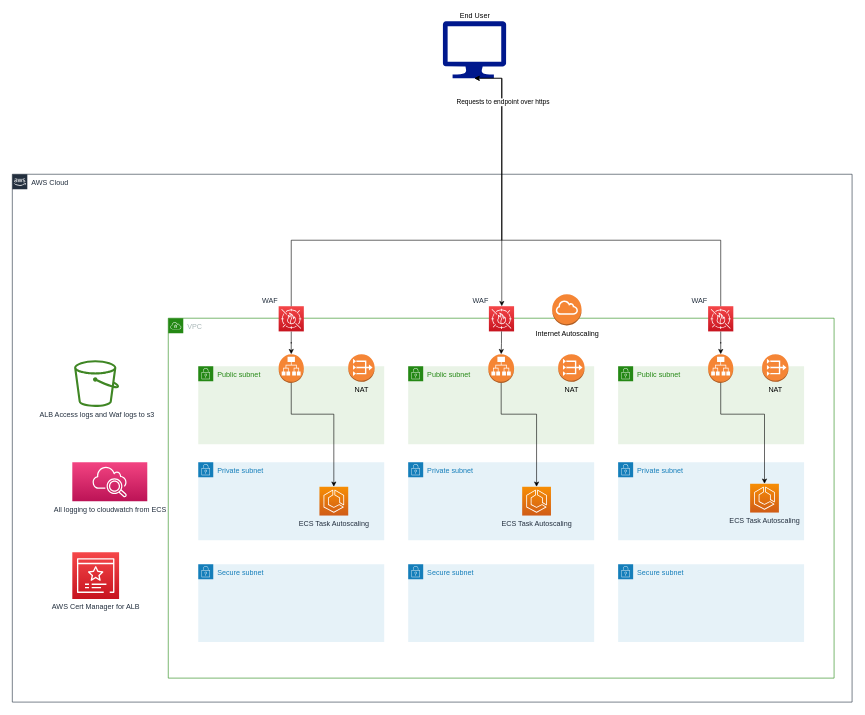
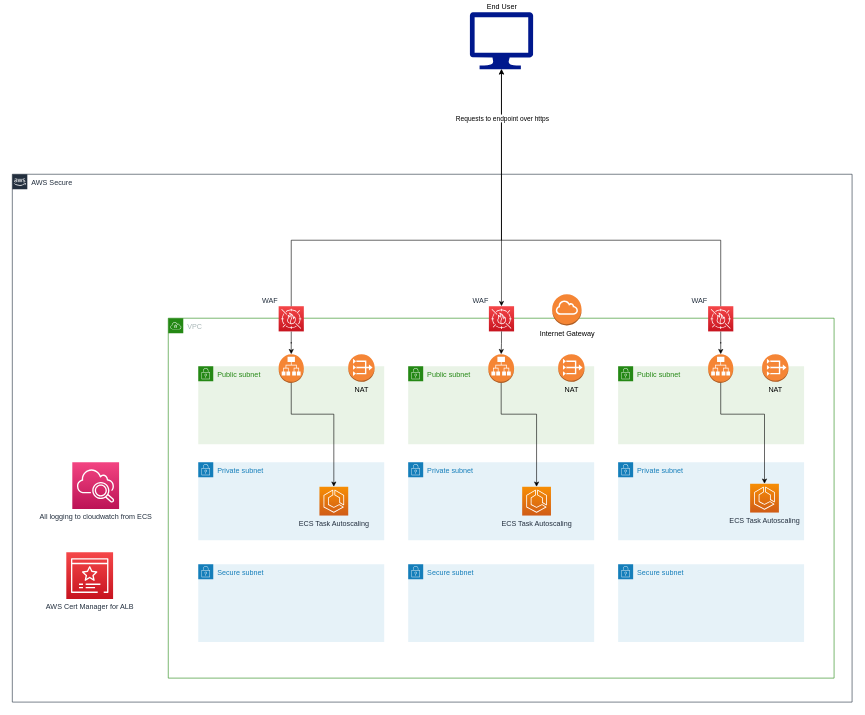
node "End User": moved (475, 50) -> (502, 41)
node "AWS Cloud": label "AWS Cloud" -> "AWS Secure"
node "Internet Autoscaling": label "Internet Autoscaling" -> "Internet Gateway"
node "ALB Access logs and Waf logs to s3": removed
node "All logging to cloudwatch from ECS": size 75x39 -> 47x47
node "AWS Cert Manager for ALB": moved (96, 576) -> (90, 576)
